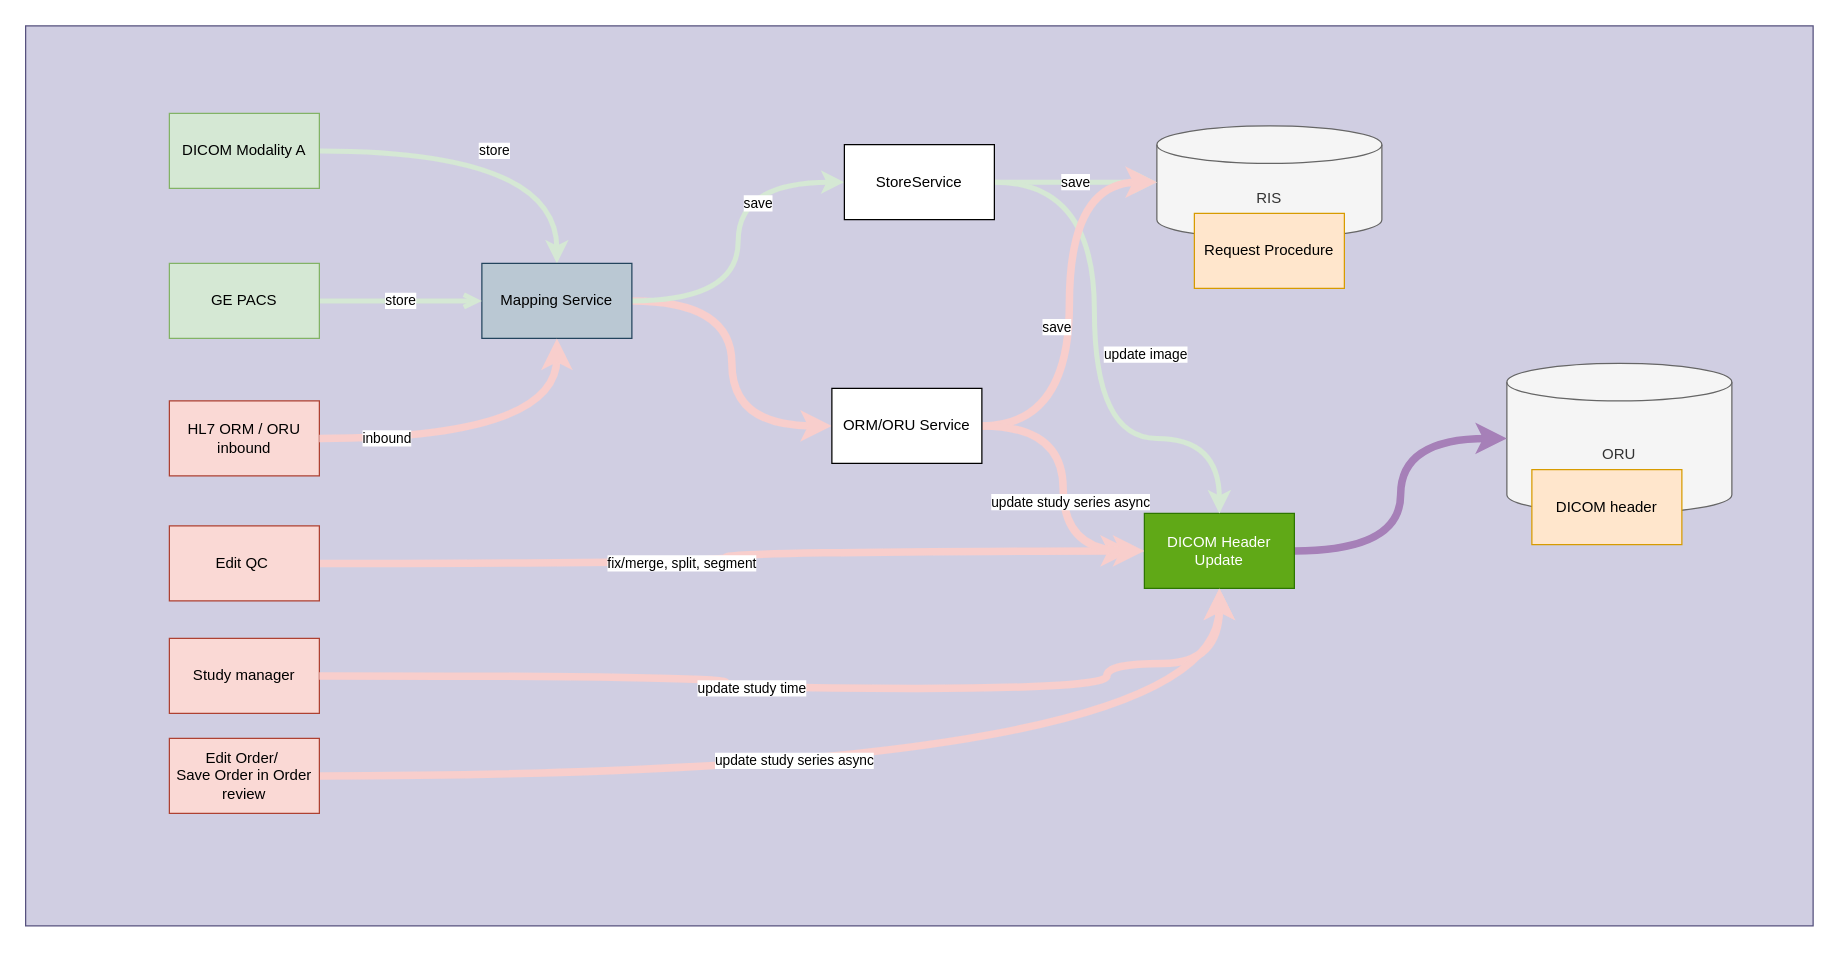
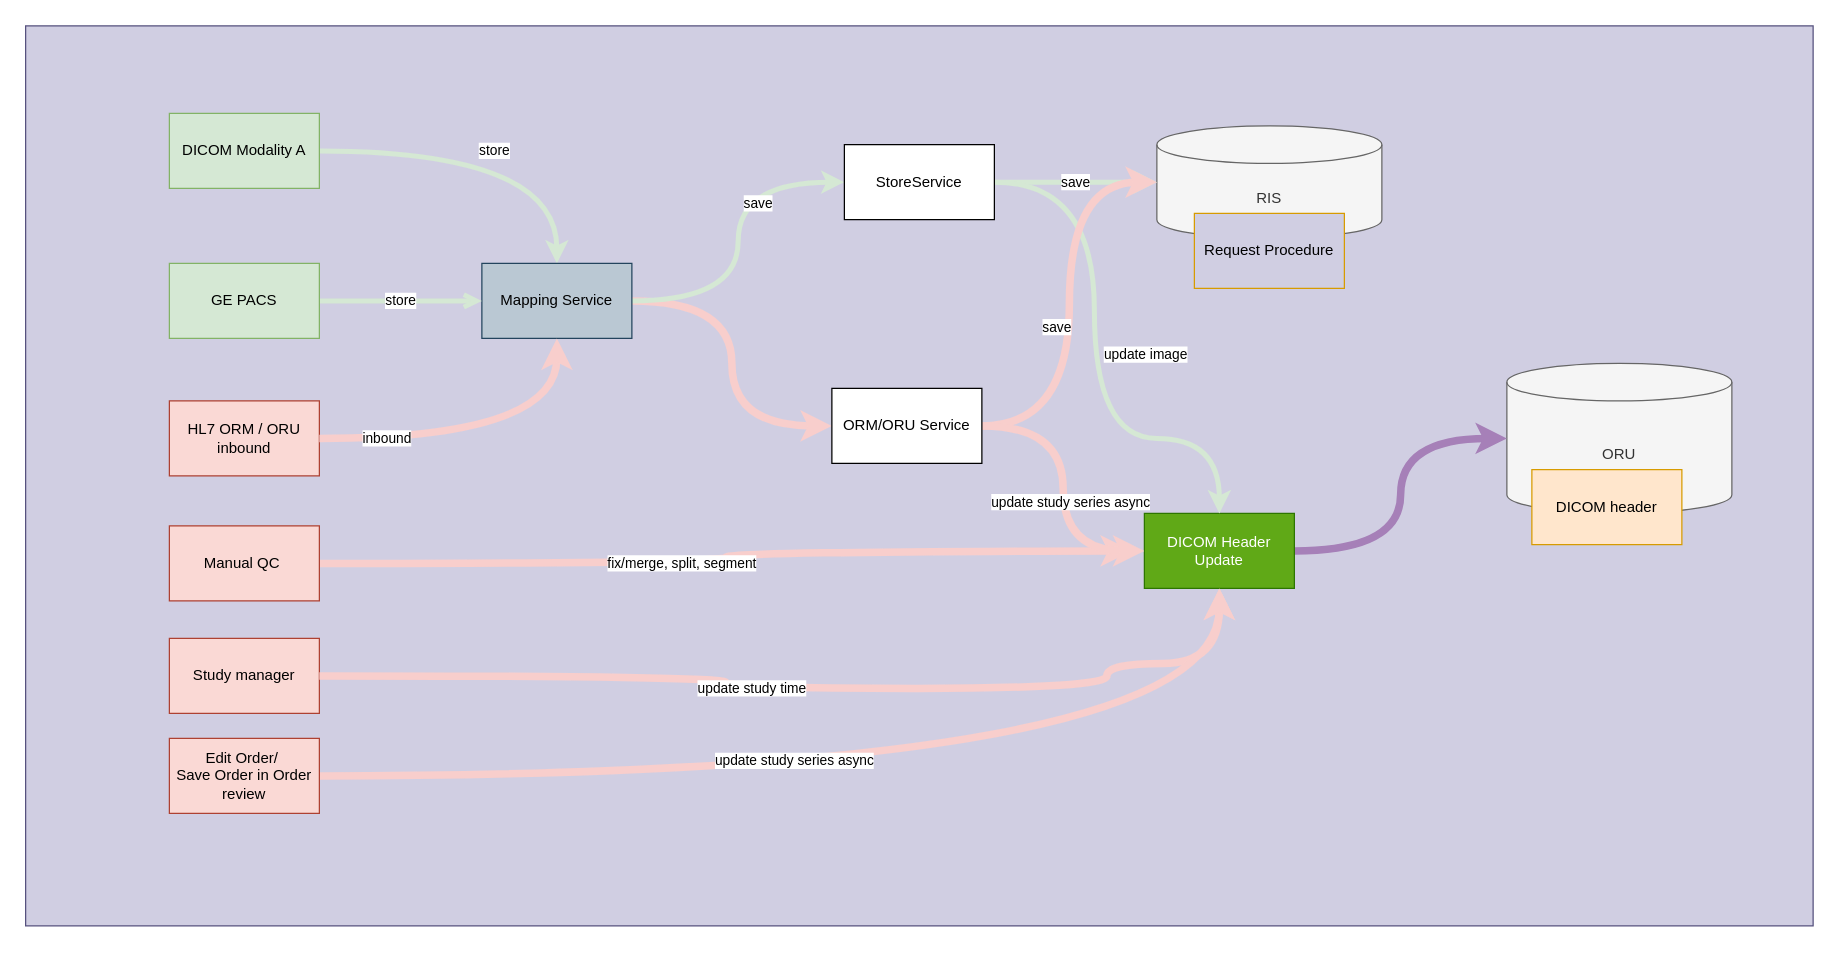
node "Request Procedure": fillcolor #ffe6cc -> #d0cee2
node "Edit QC": label "Edit QC" -> "Manual QC"
